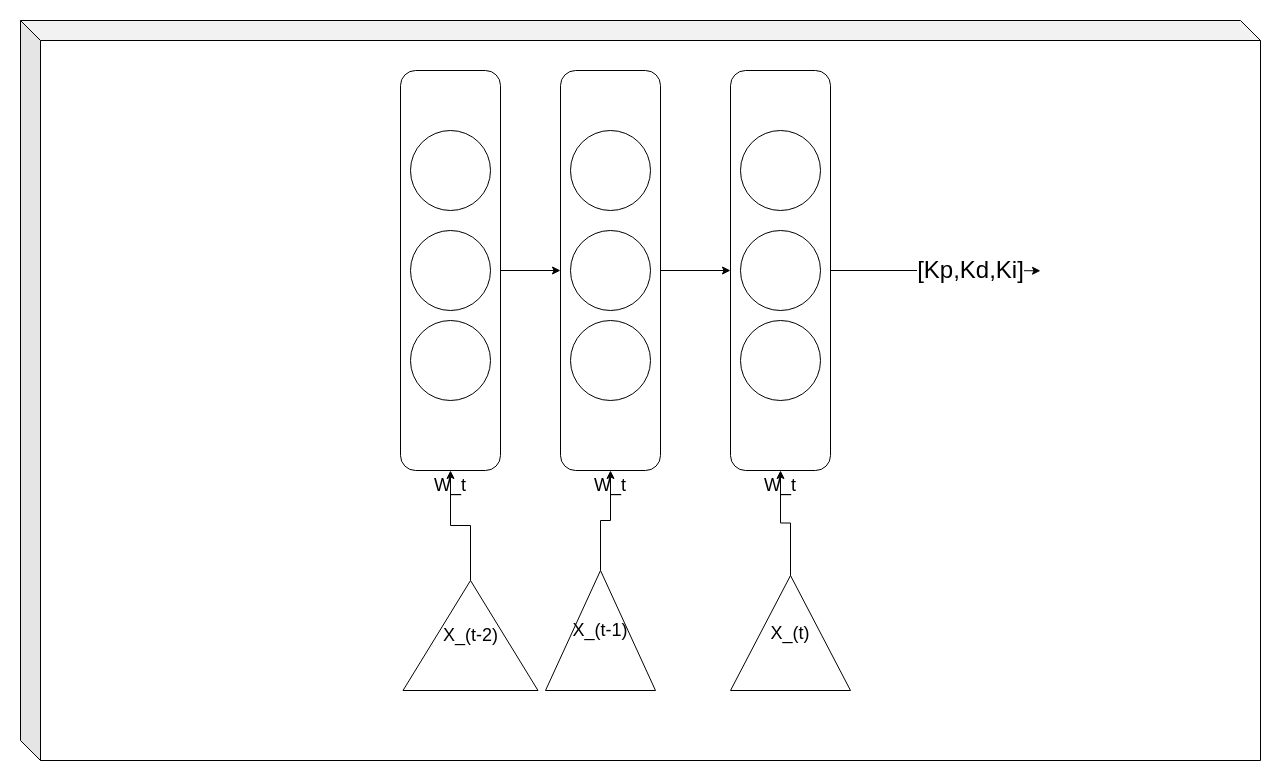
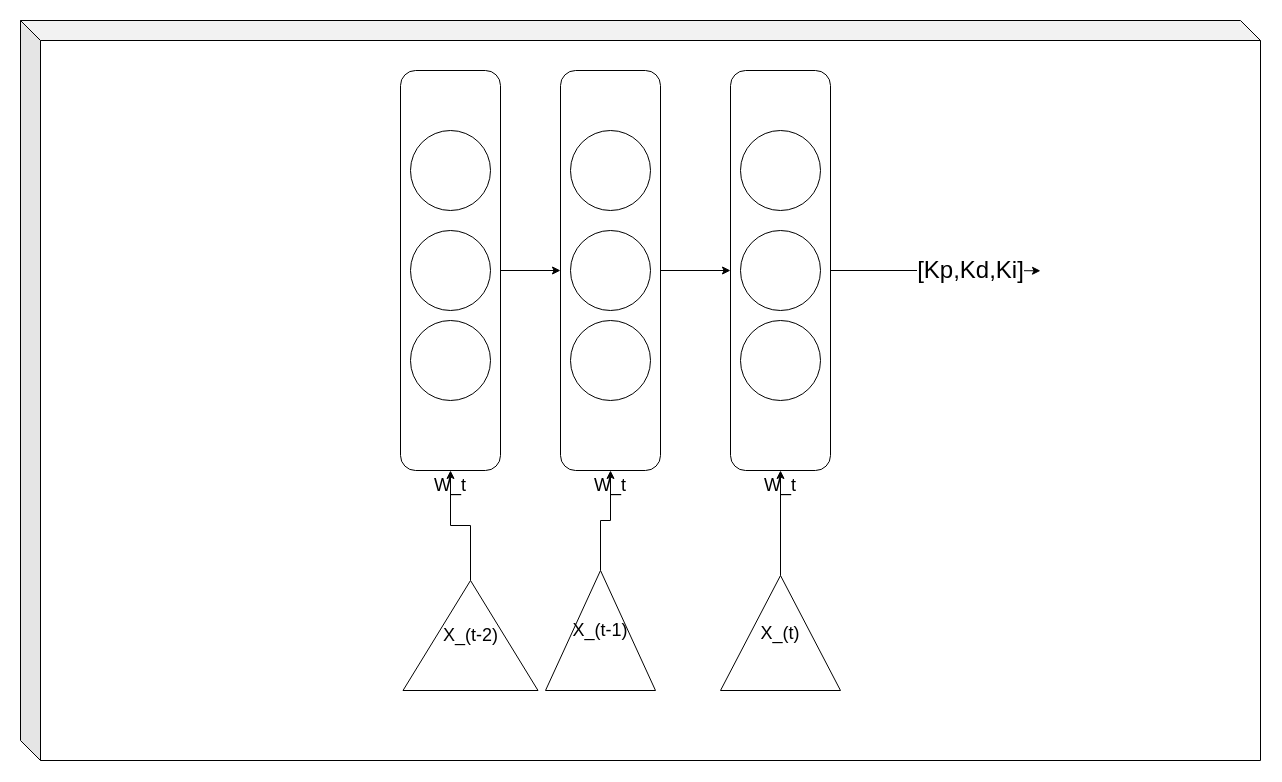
node "X_(t)": moved (791, 633) -> (781, 633)
